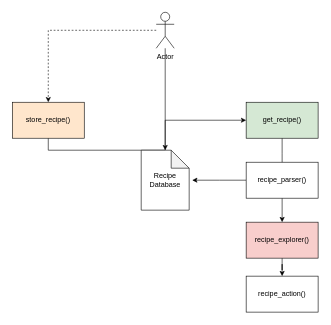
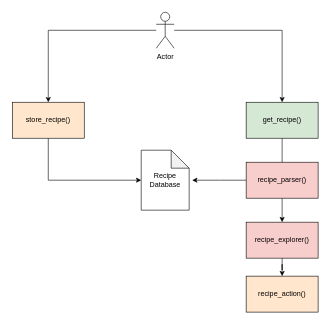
edge "Actor" -> "store_recipe()": style dashed -> solid
edge "Actor" -> "Recipe Database": now "Actor" -> "get_recipe()"
edge "store_recipe()" -> "get_recipe()": now "store_recipe()" -> "Recipe Database"
node "recipe_parser()": fillcolor #ffffff -> #f8cecc
node "recipe_action()": fillcolor #ffffff -> #ffe6cc
